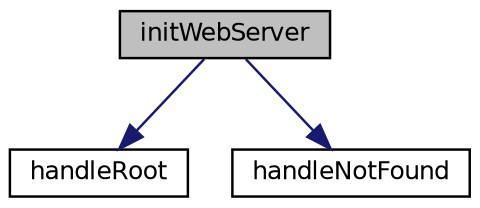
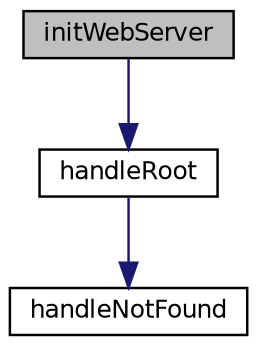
edge "initWebServer" -> "handleNotFound": now "handleRoot" -> "handleNotFound"
